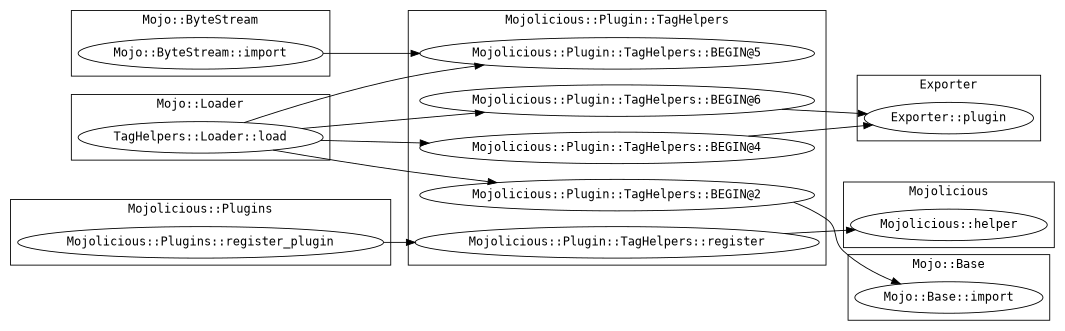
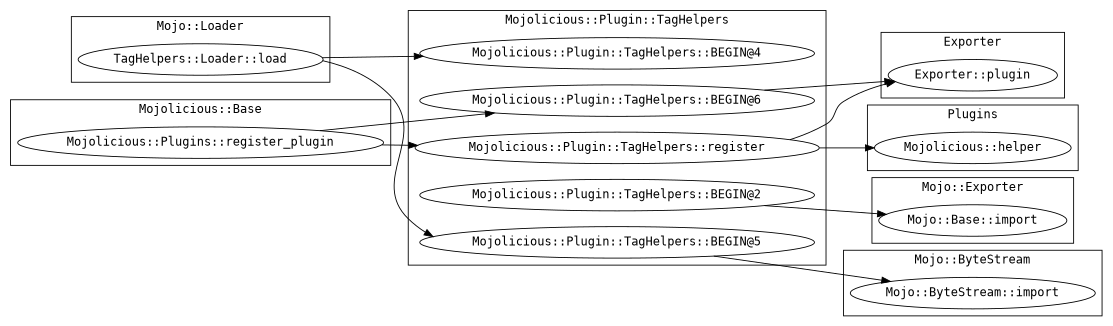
edge "Mojo::ByteStream::import" -> "Mojolicious::Plugin::TagHelpers::BEGIN@5": reversed
edge "TagHelpers::Loader::load" -> "Mojolicious::Plugin::TagHelpers::BEGIN@6": now "Mojolicious::Plugins::register_plugin" -> "Mojolicious::Plugin::TagHelpers::BEGIN@6"
edge "Mojolicious::Plugin::TagHelpers::BEGIN@4" -> "Exporter::plugin": now "Mojolicious::Plugin::TagHelpers::register" -> "Exporter::plugin"
edge "TagHelpers::Loader::load" -> "Mojolicious::Plugin::TagHelpers::BEGIN@2": removed
cluster "Mojolicious": label "Mojolicious" -> "Plugins"
cluster "Mojolicious::Plugins": label "Mojolicious::Plugins" -> "Mojolicious::Base"
cluster "Mojo::Base": label "Mojo::Base" -> "Mojo::Exporter"
